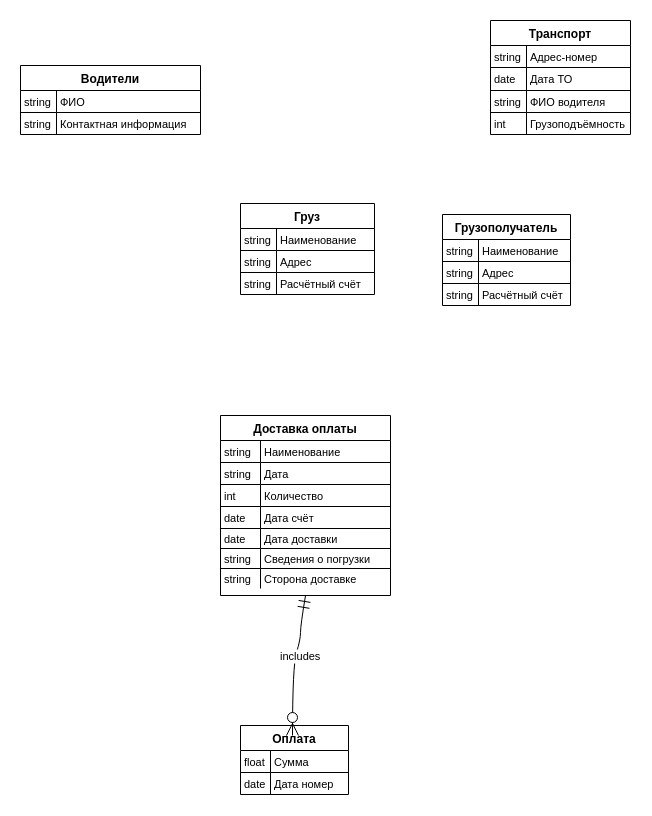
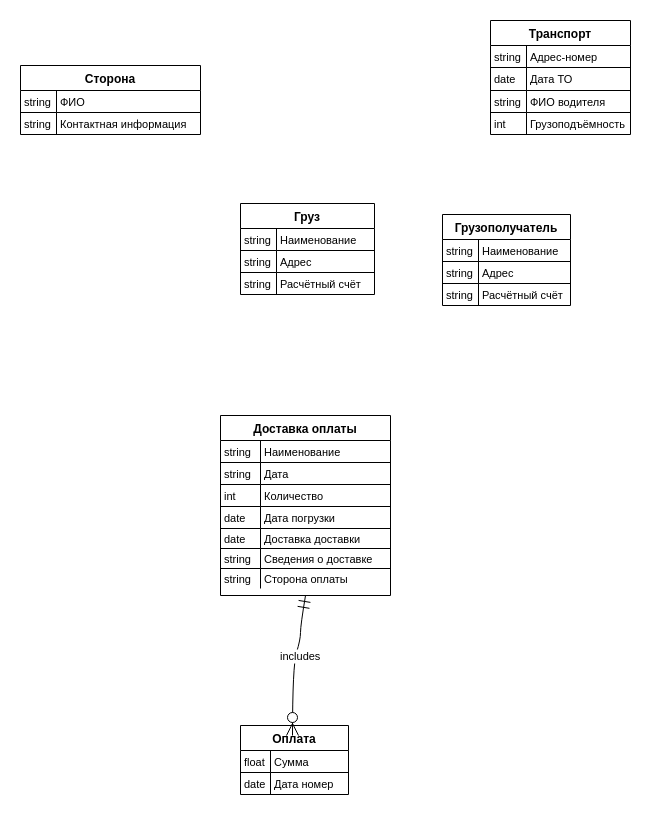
node "Водители": label "Водители" -> "Сторона"
node "Дата счёт": label "Дата счёт" -> "Дата погрузки"
node "Дата доставки": label "Дата доставки" -> "Доставка доставки"
node "Сведения о погрузки": label "Сведения о погрузки" -> "Сведения о доставке"
node "Сторона доставке": label "Сторона доставке" -> "Сторона оплаты"
